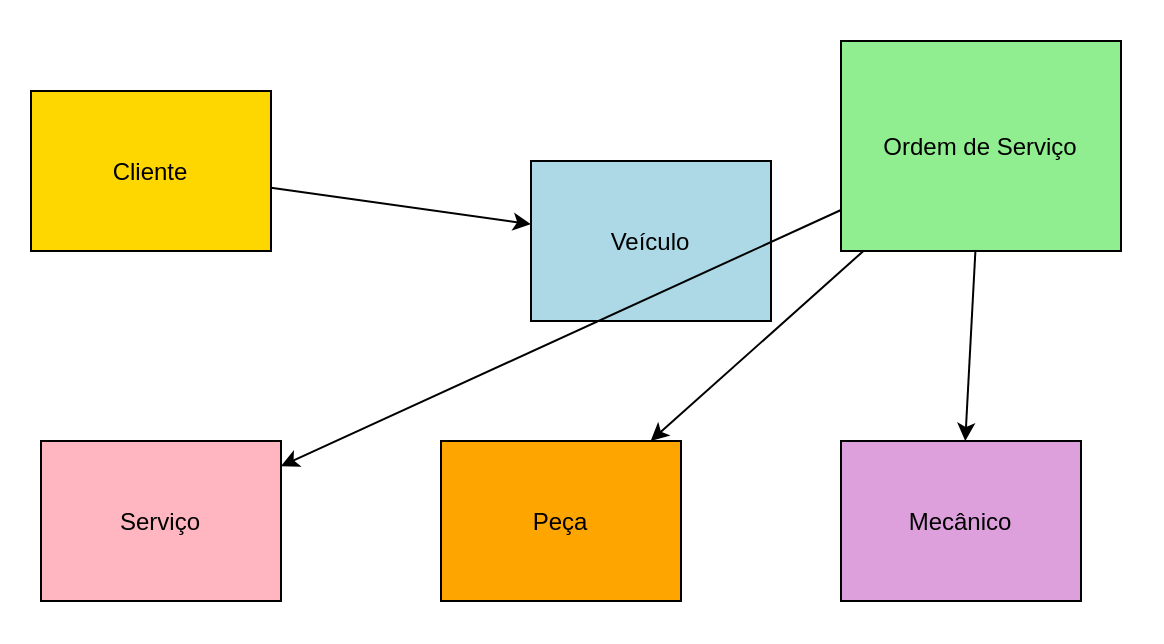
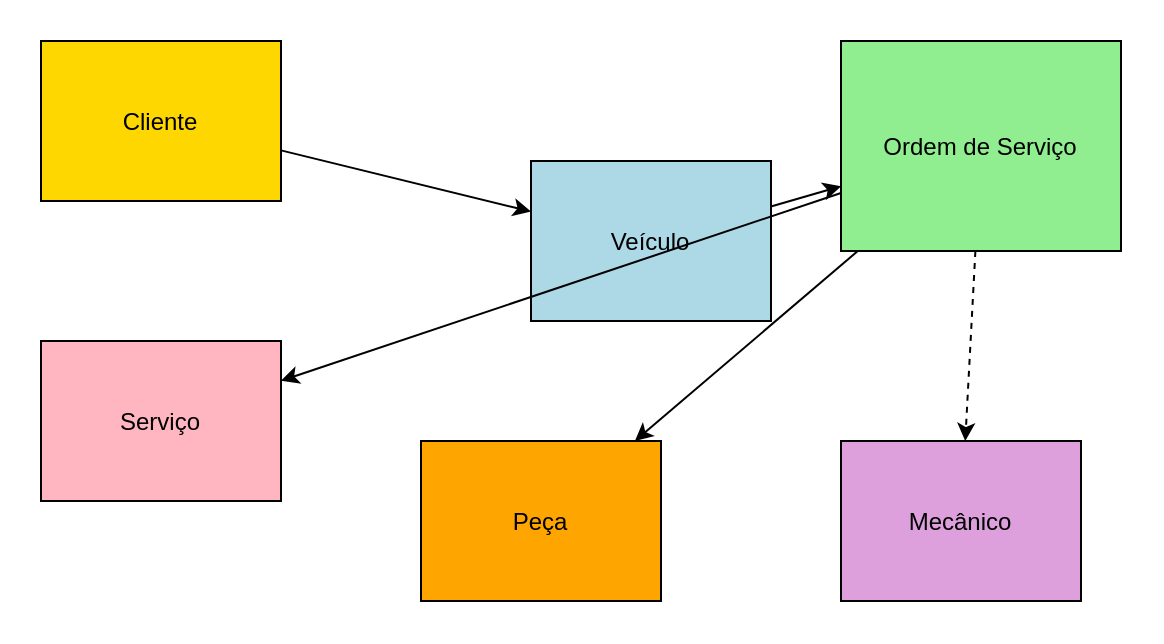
node "Cliente": moved (151, 171) -> (161, 121)
edge "Veículo" -> "Ordem de Serviço": added
edge "Ordem de Serviço" -> "Mecânico": style solid -> dashed
node "Serviço": moved (161, 521) -> (161, 421)
node "Peça": moved (561, 521) -> (541, 521)
